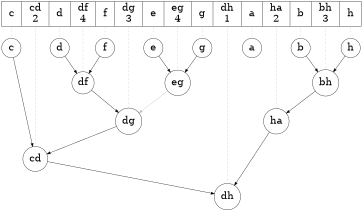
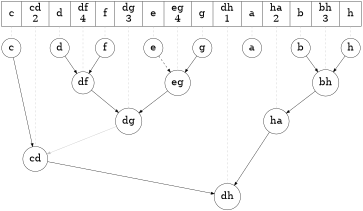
edge "e" -> "eg": style solid -> dashed
edge "eg" -> "dg": color grey -> black
edge "dg" -> "cd": color black -> grey
